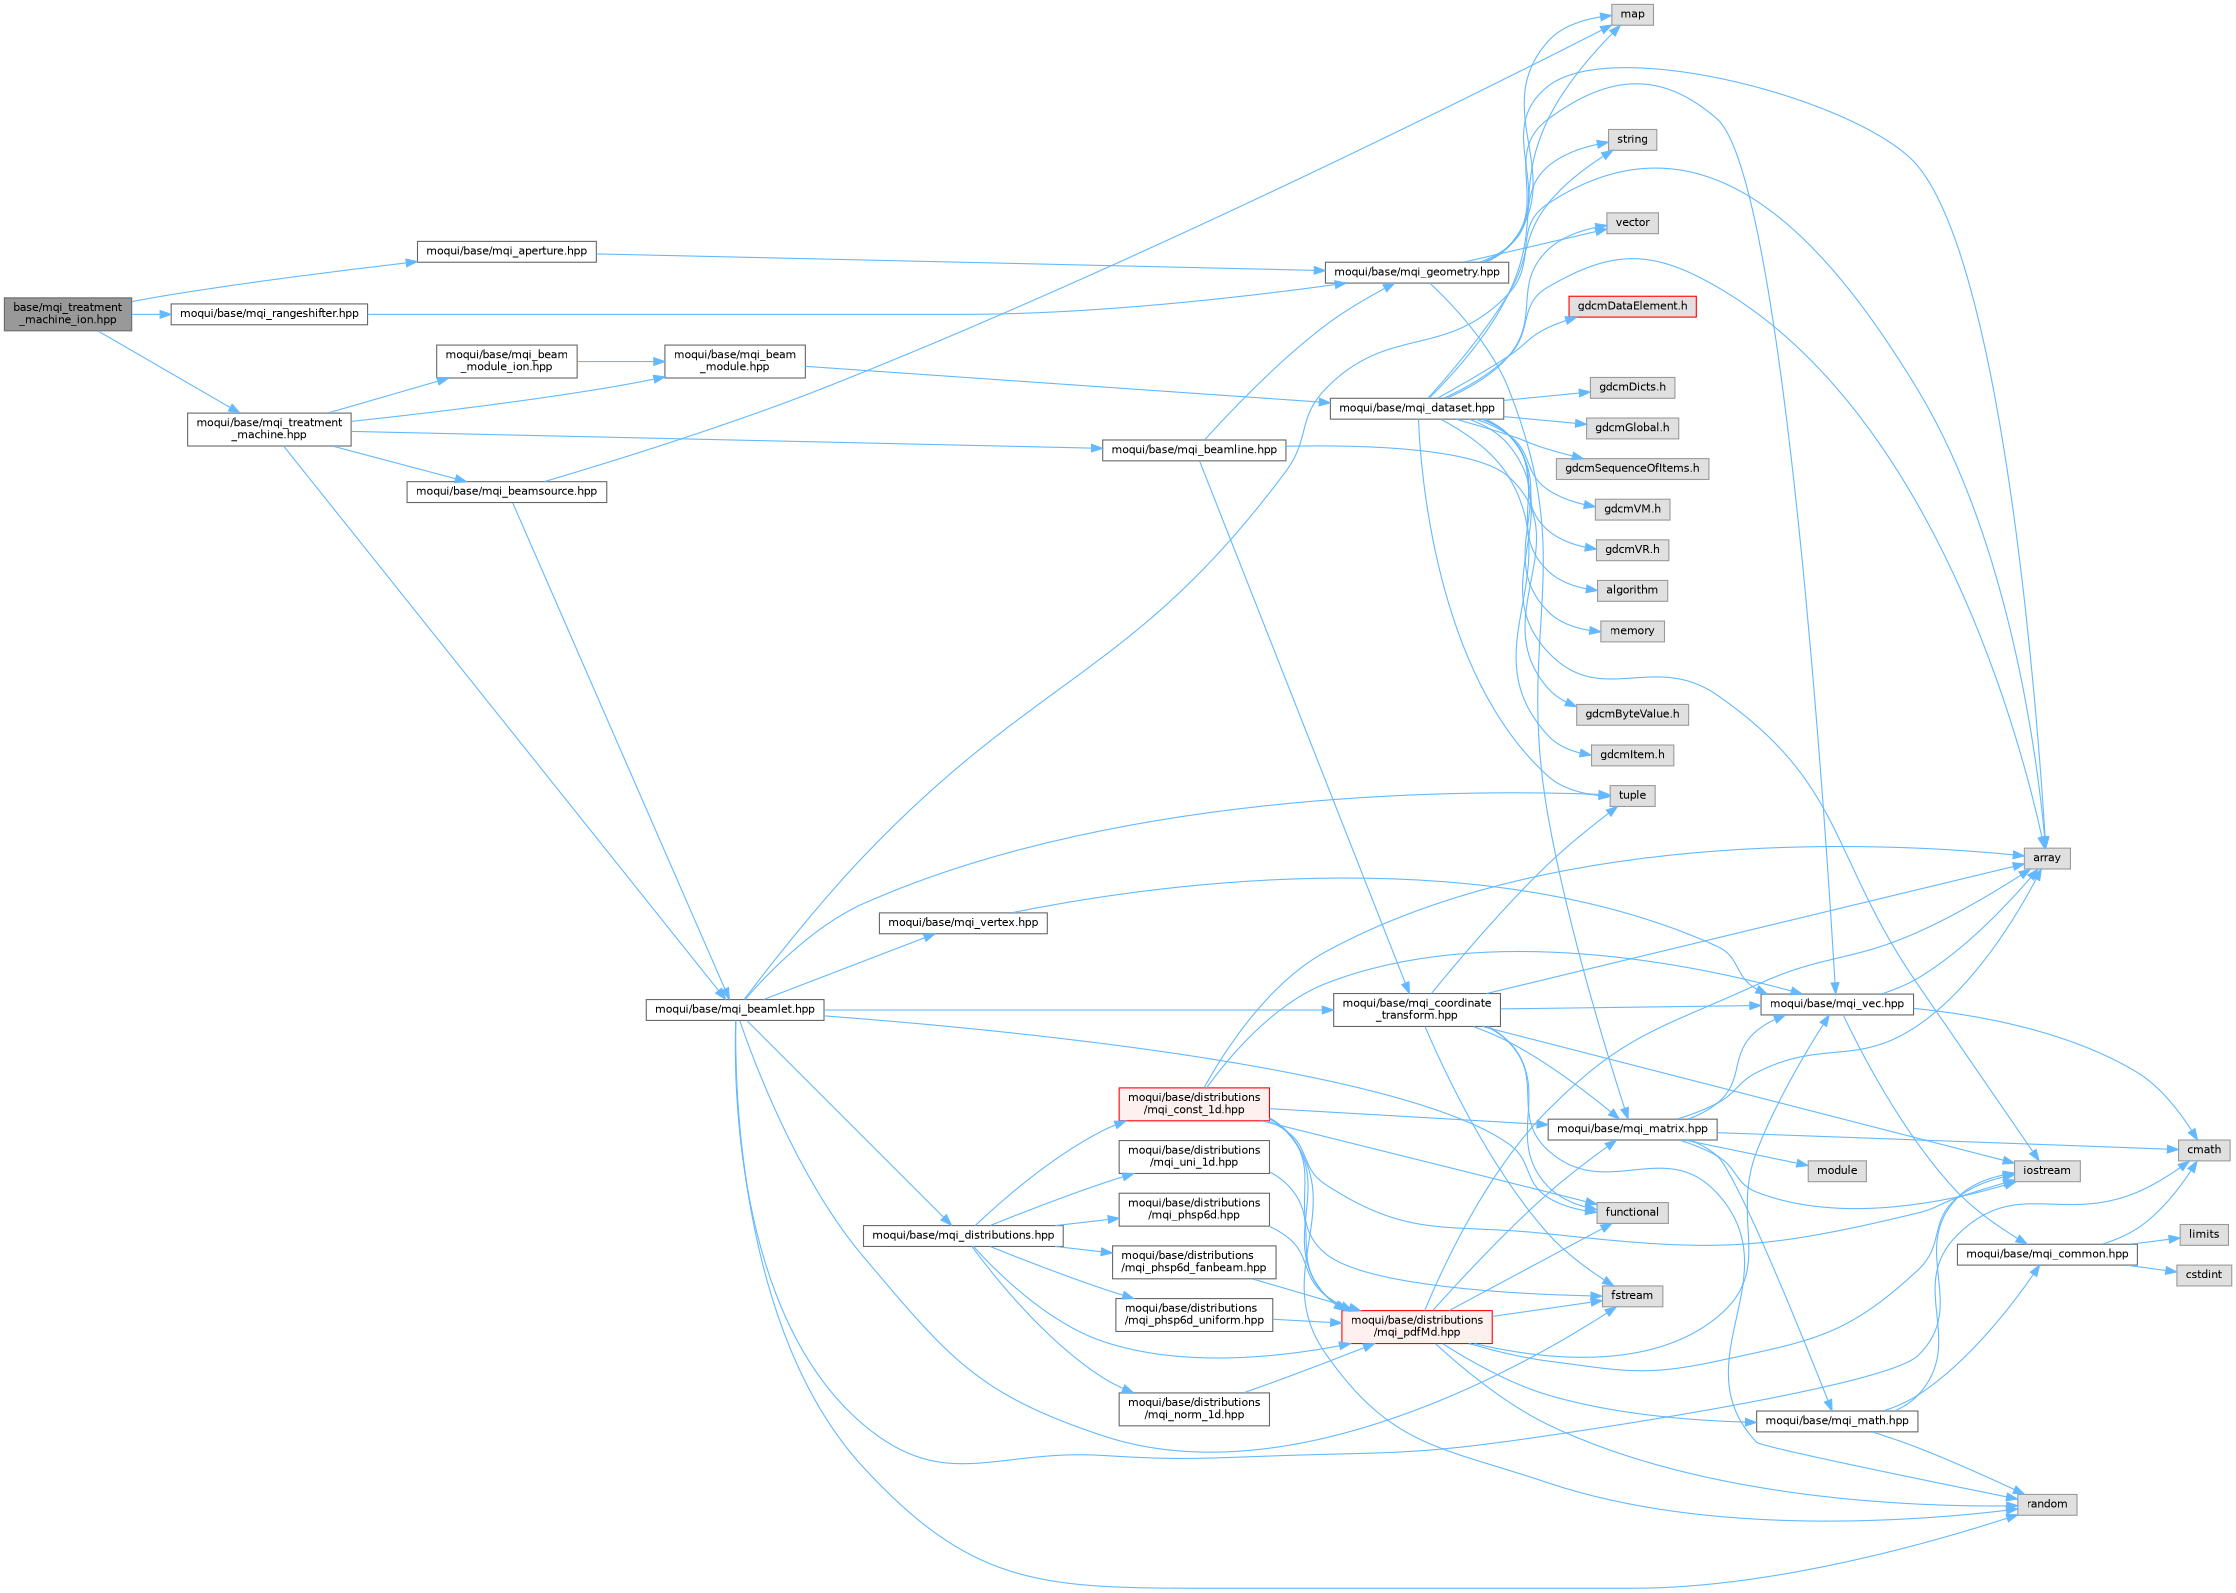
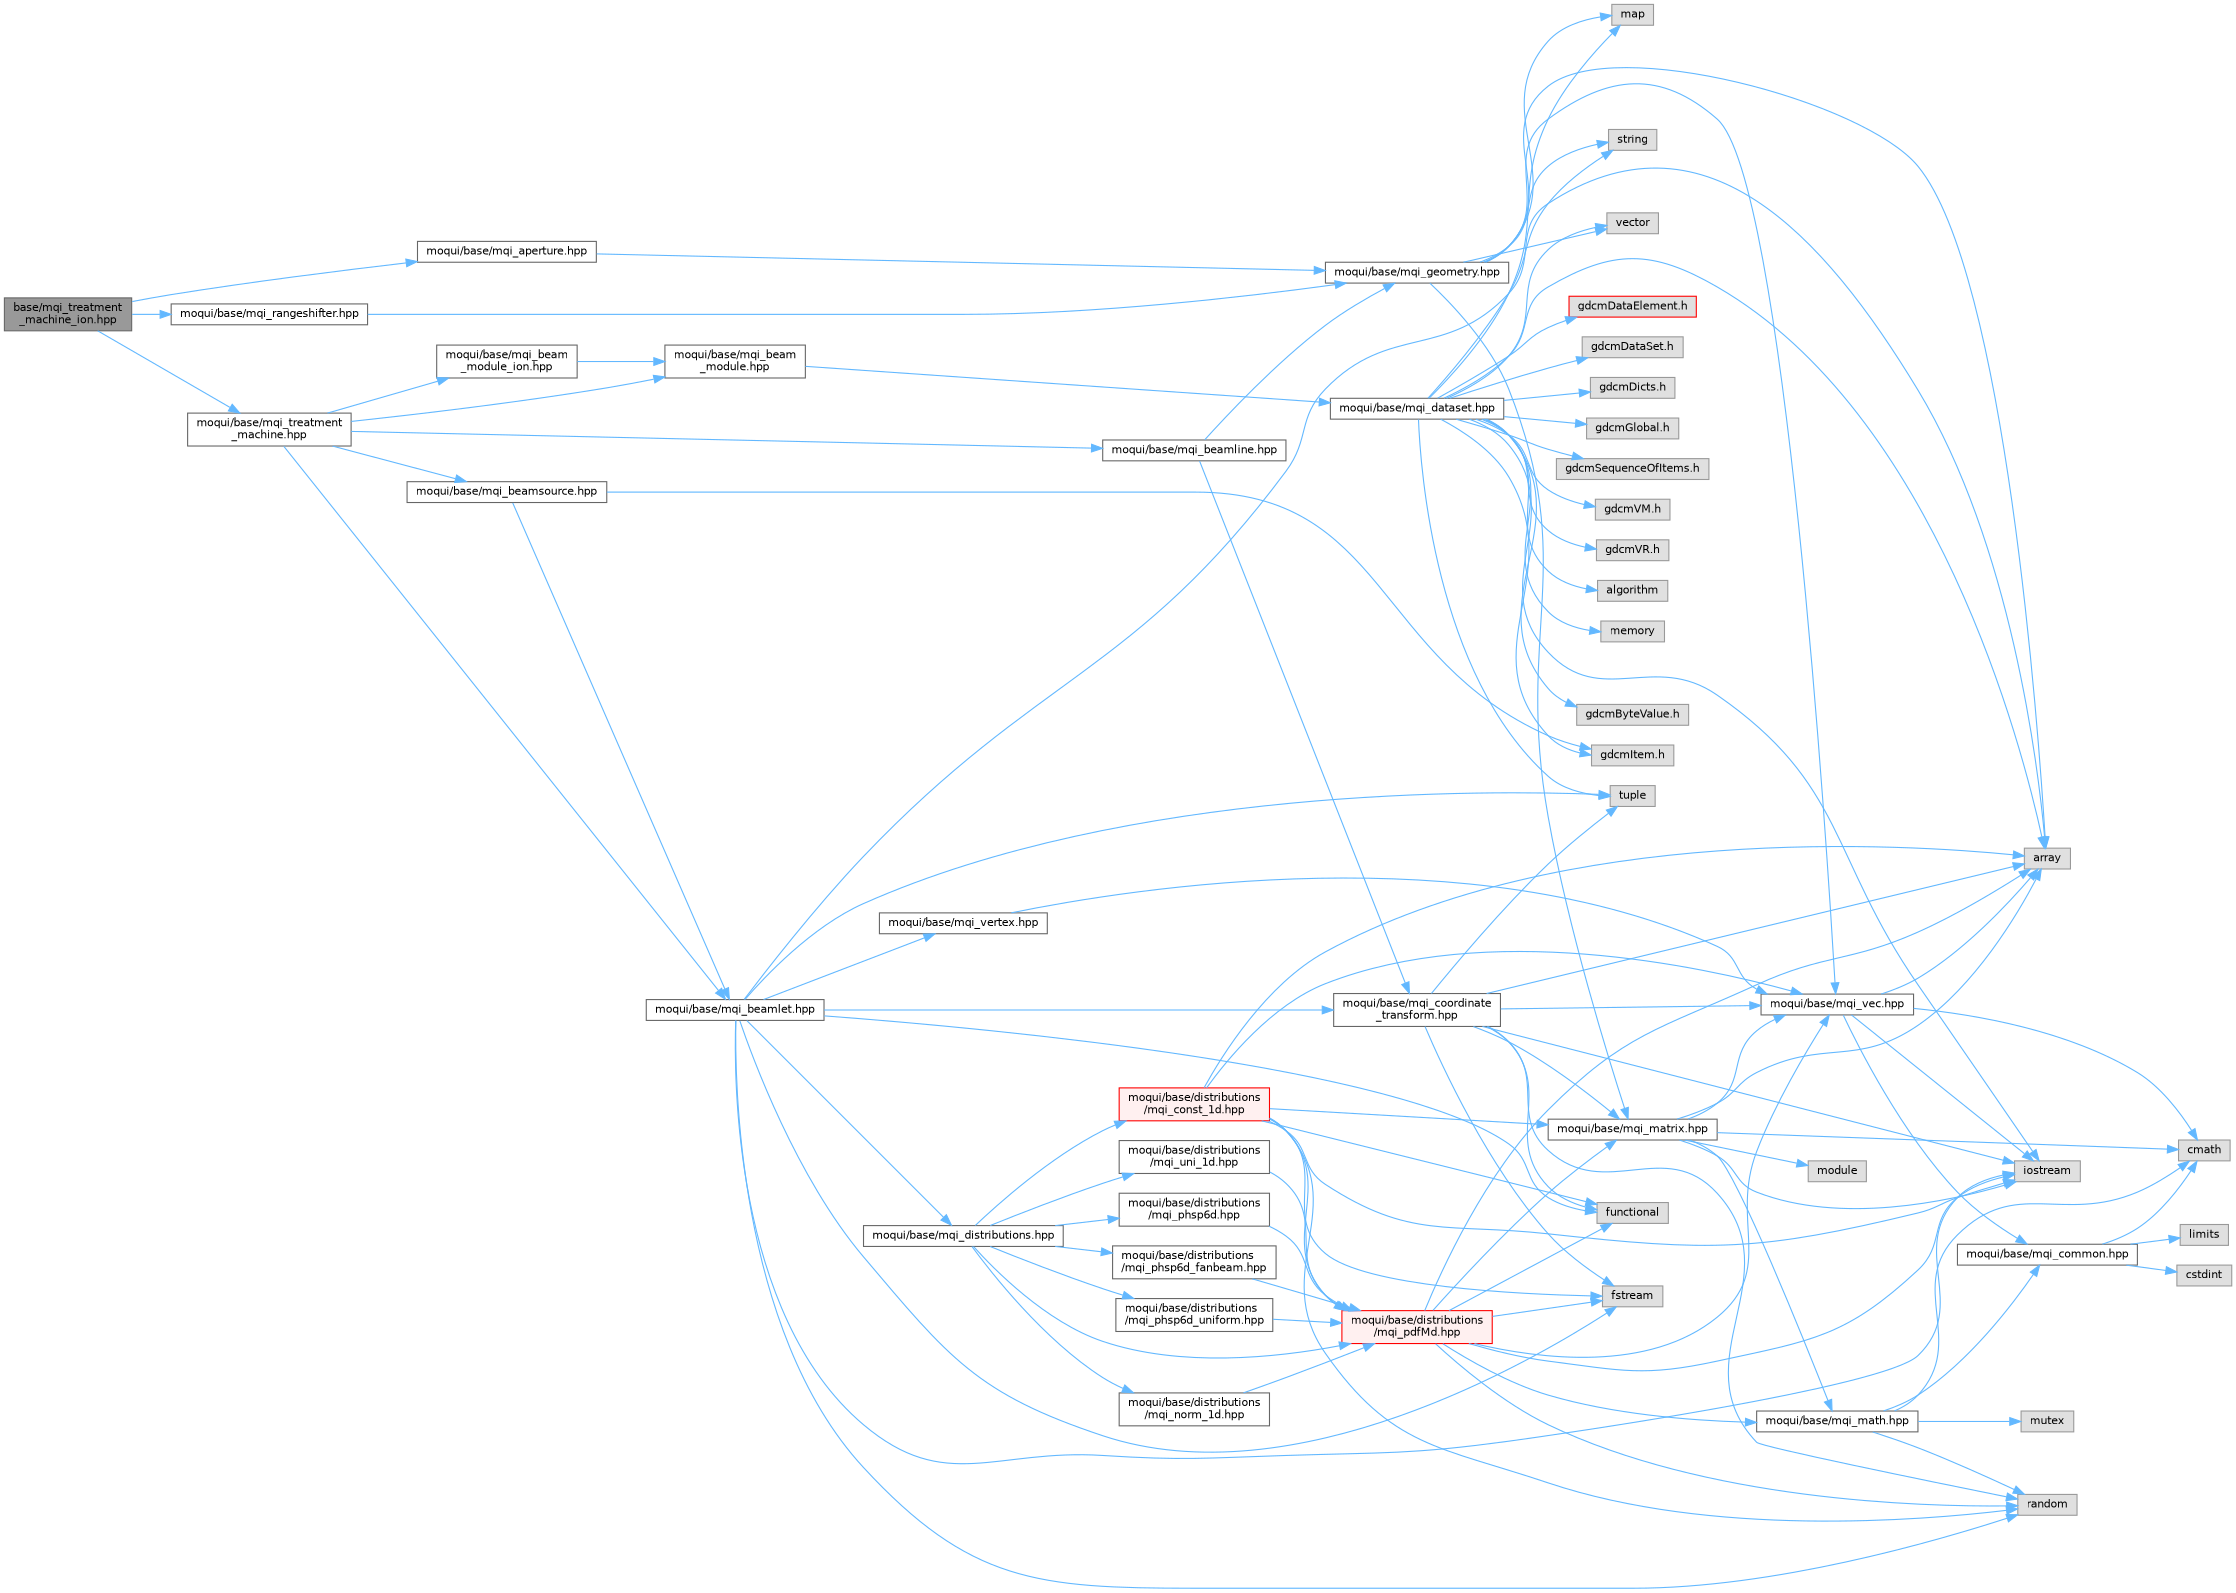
edge "moqui/base/mqi_beamsource.hpp" -> "map": now "moqui/base/mqi_beamsource.hpp" -> "gdcmItem.h"
node "gdcmDataSet.h": added
edge "moqui/base/mqi_beamline.hpp" -> "gdcmByteValue.h": now "moqui/base/mqi_dataset.hpp" -> "gdcmByteValue.h"
edge "moqui/base/mqi_vec.hpp" -> "iostream": added
node "mutex": added
